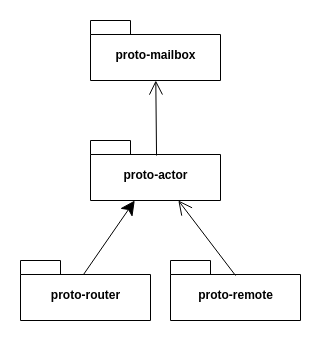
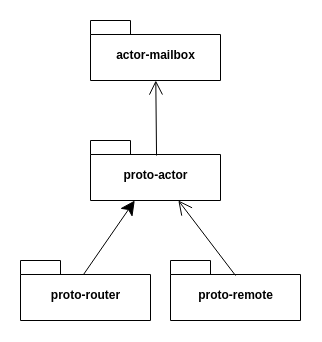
node "proto-mailbox": label "proto-mailbox" -> "actor-mailbox"
